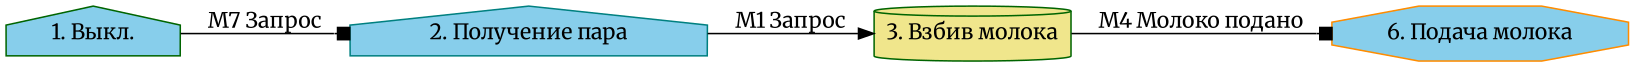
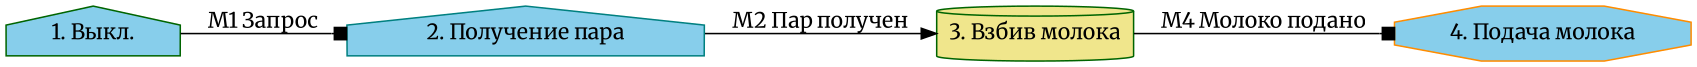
edge "1. Выкл." -> "2. Получение пара": label "M7 Запрос" -> "M1 Запрос"
edge "2. Получение пара" -> "3. Взбив молока": label "M1 Запрос" -> "M2 Пар получен"
node "6. Подача молока": label "6. Подача молока" -> "4. Подача молока"
